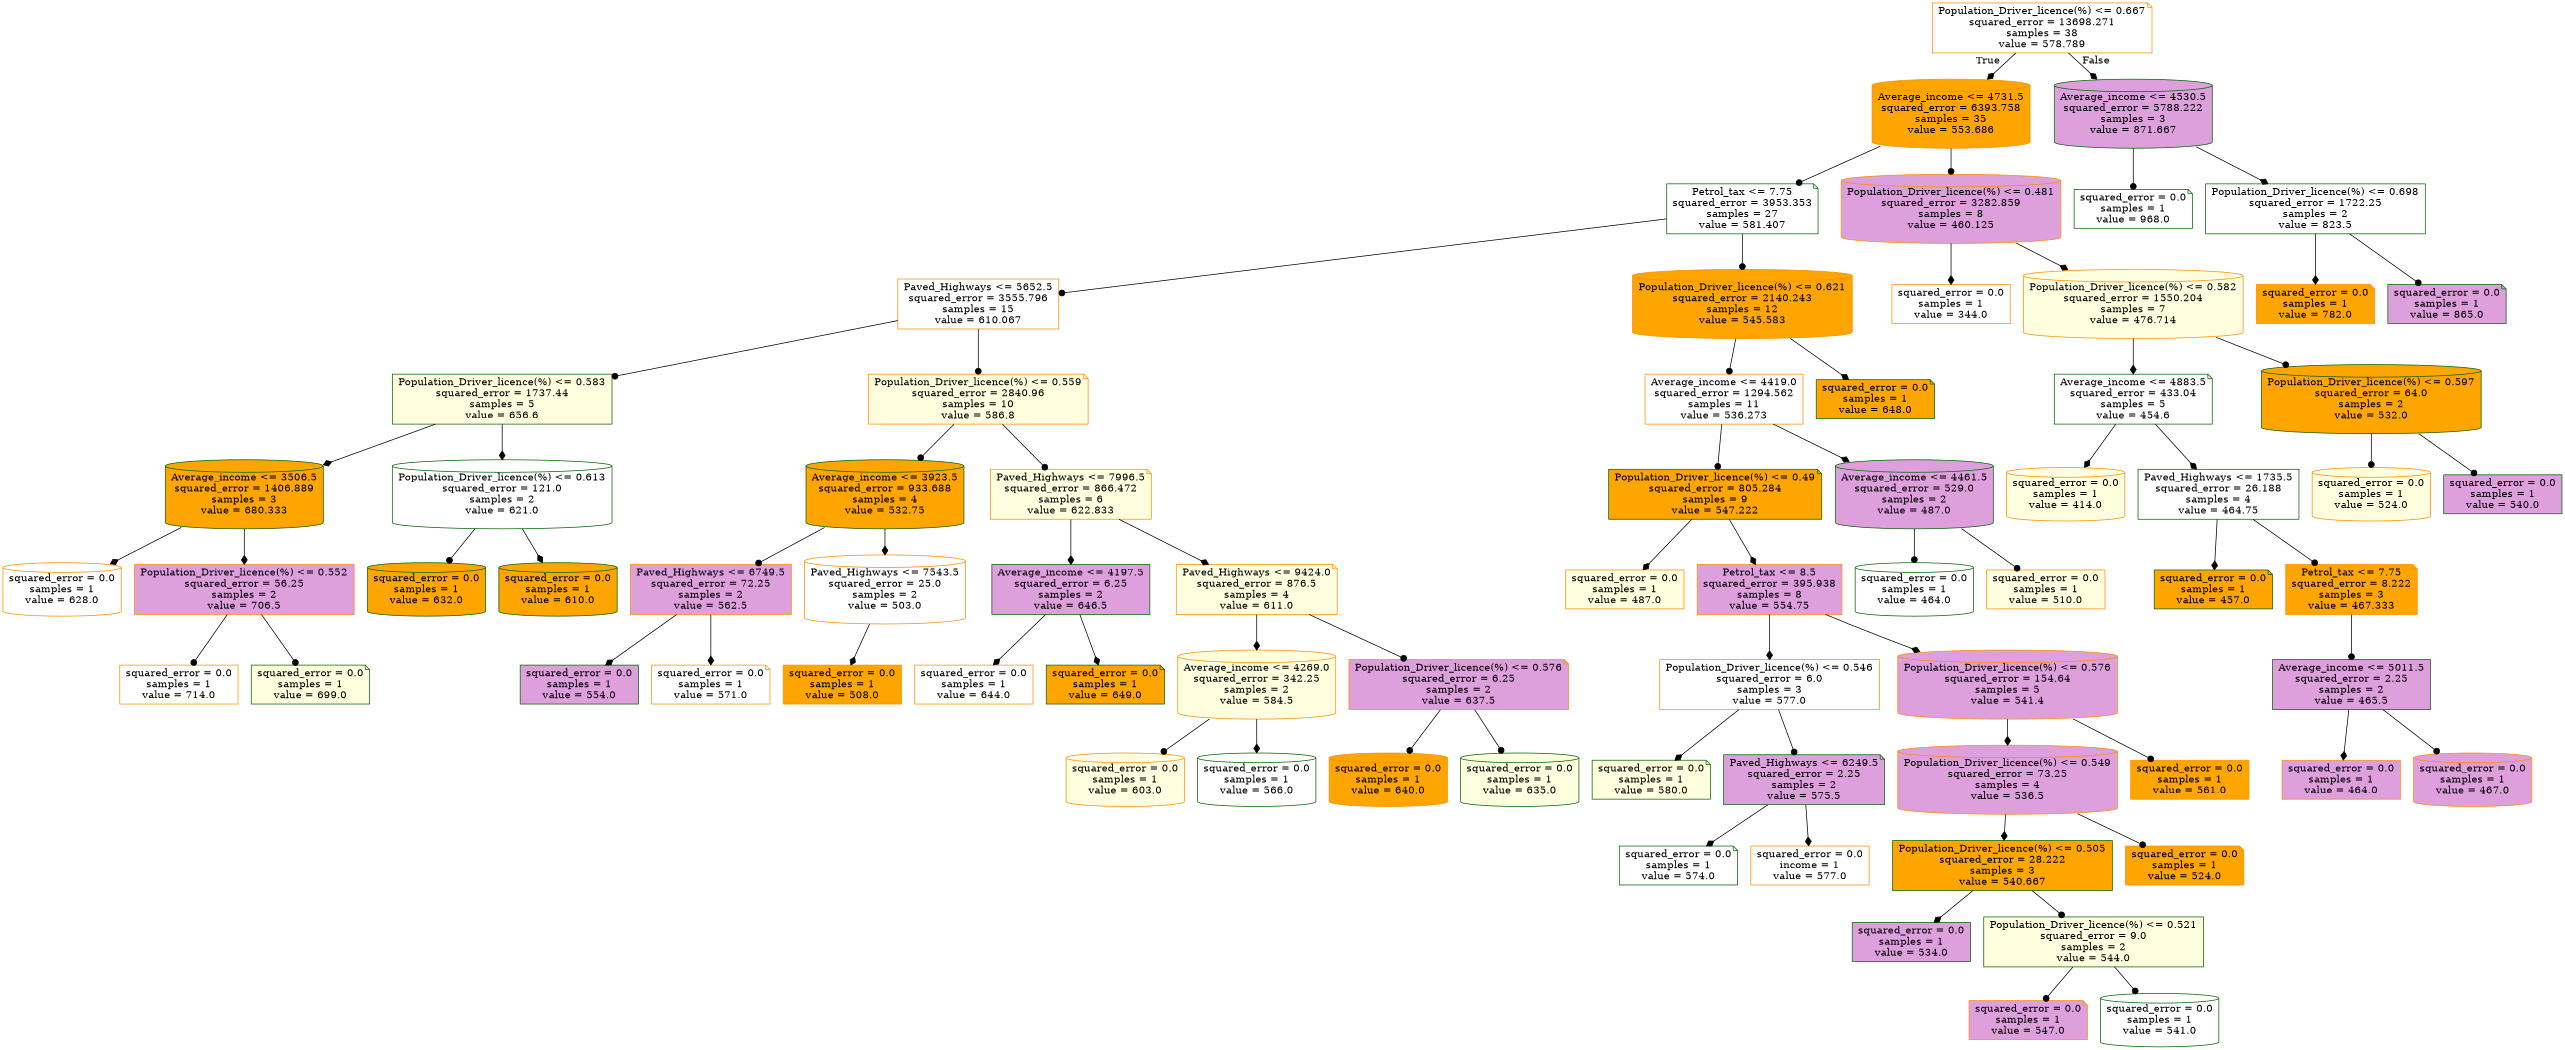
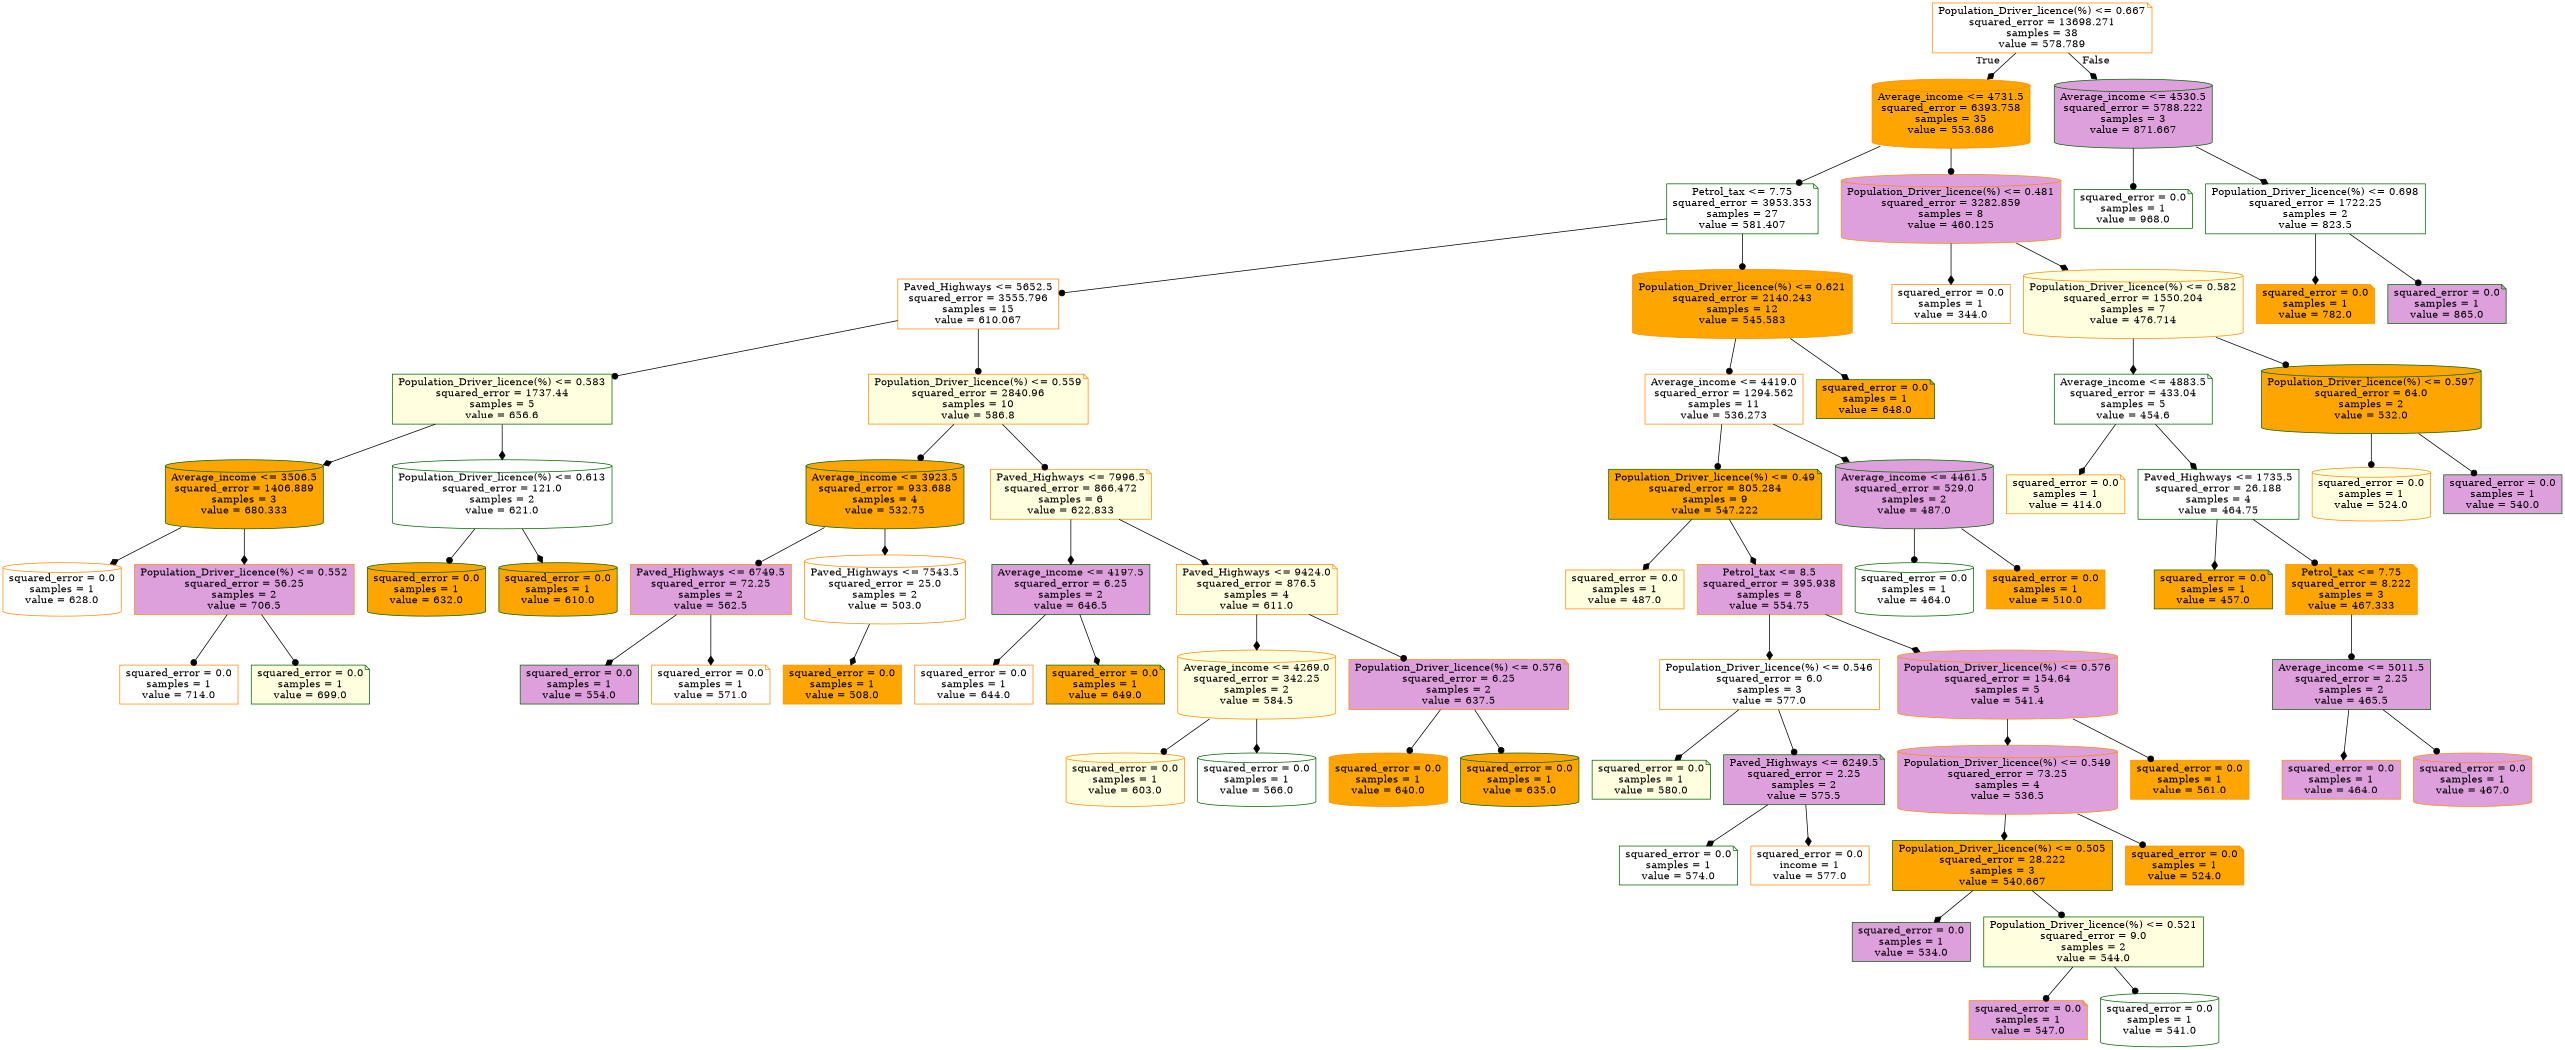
node "squared_error = 0.0 samples = 1 value = 414.0": shape cylinder -> note
node "squared_error = 0.0 samples = 1 value = 510.0": fillcolor lightyellow -> orange
node "squared_error = 0.0 samples = 1 value = 635.0": fillcolor lightyellow -> orange
